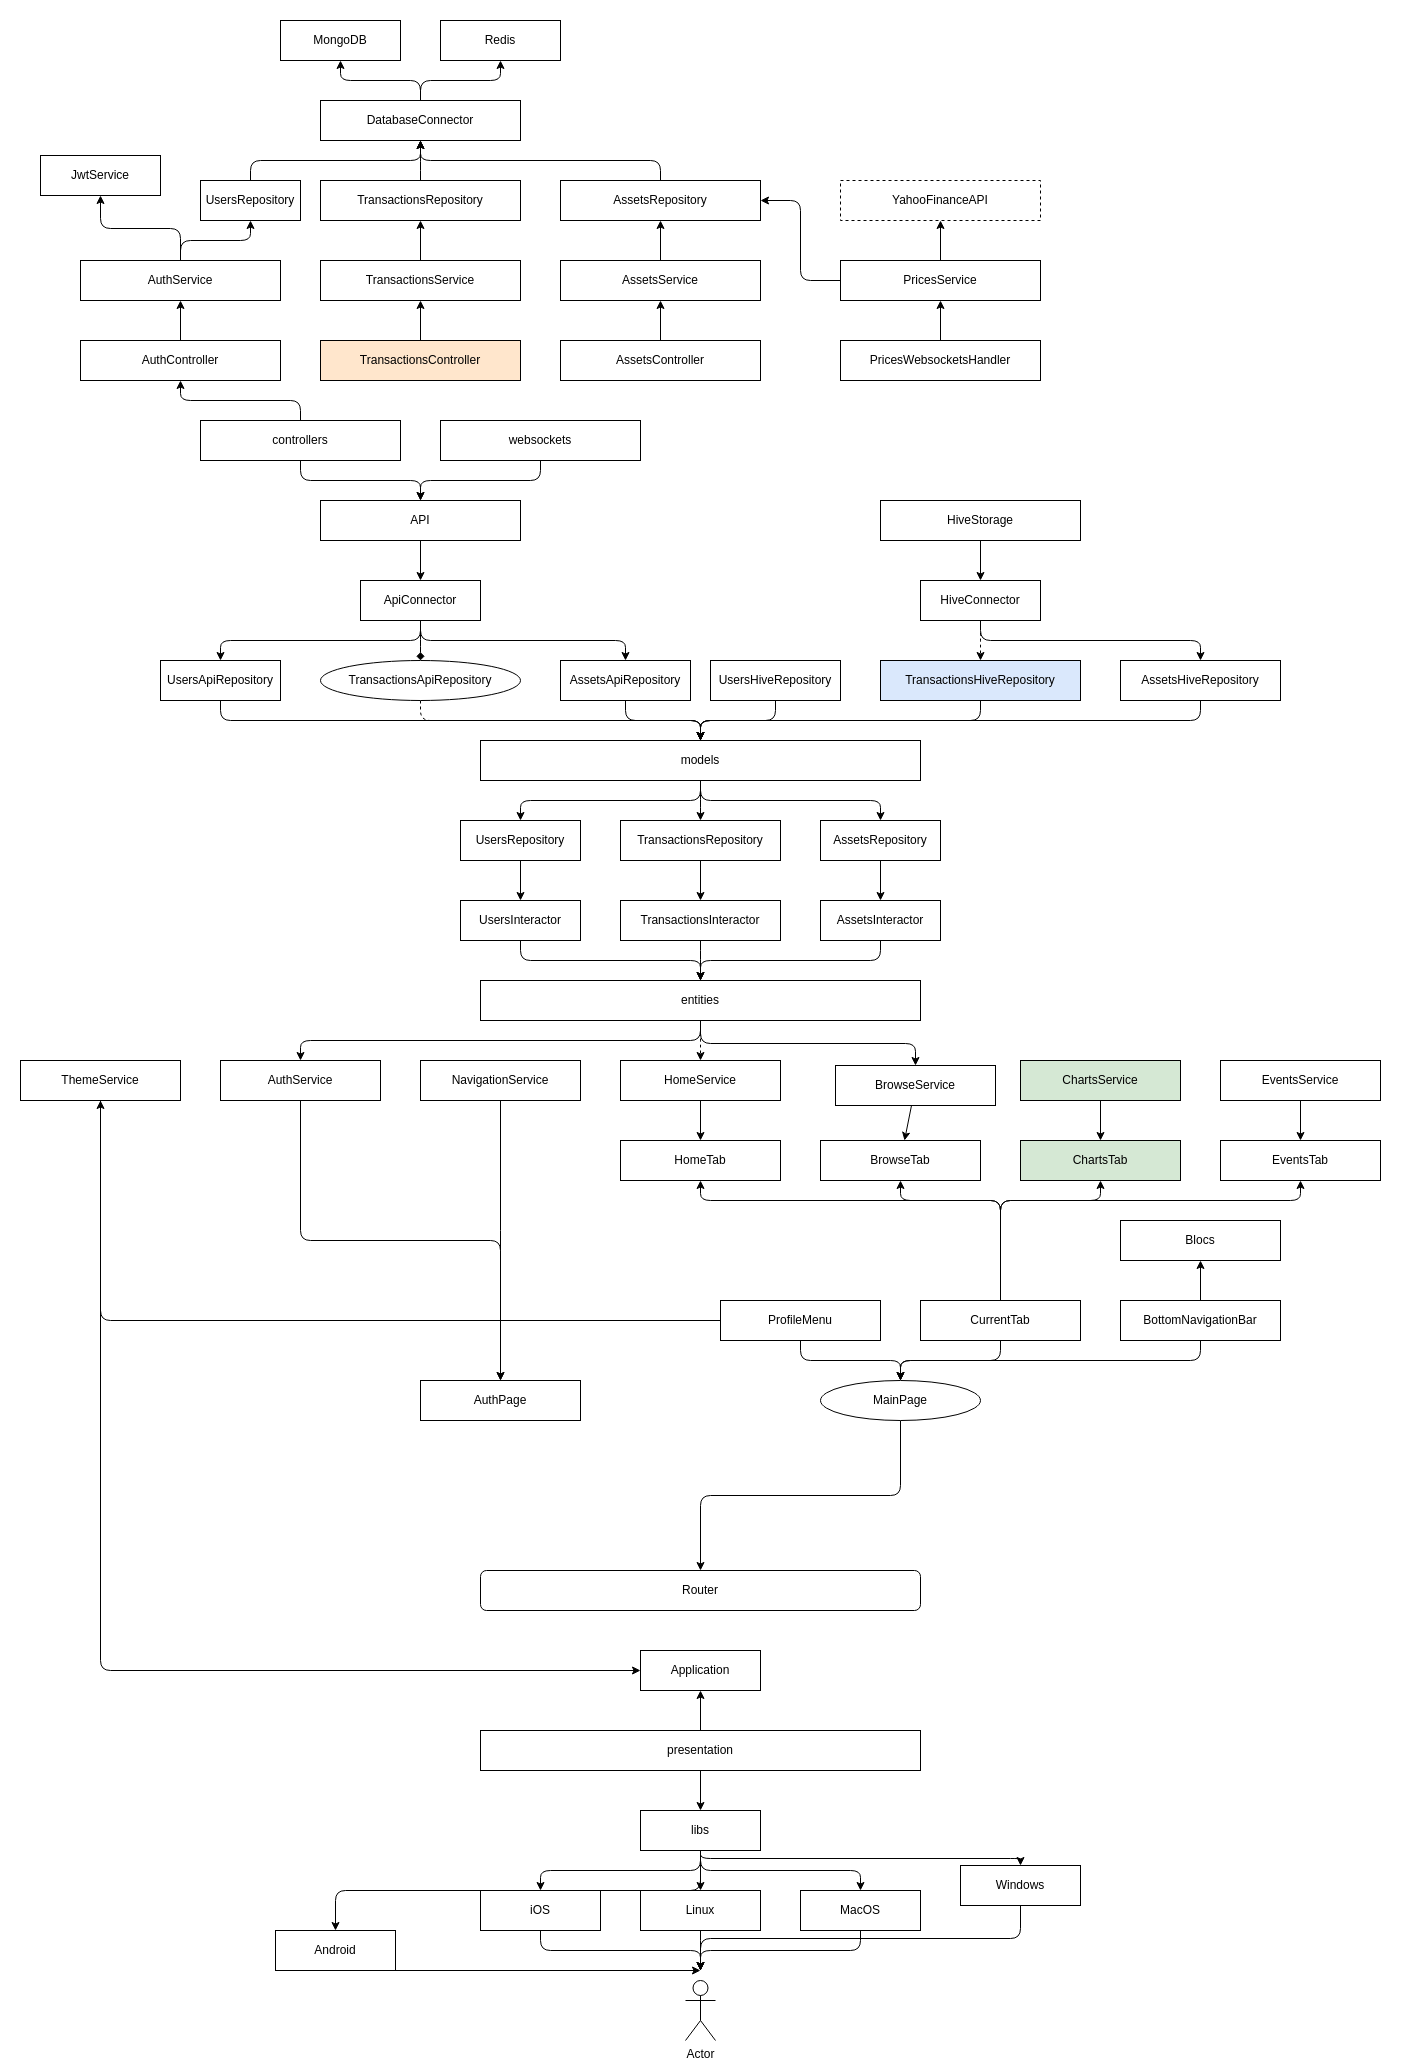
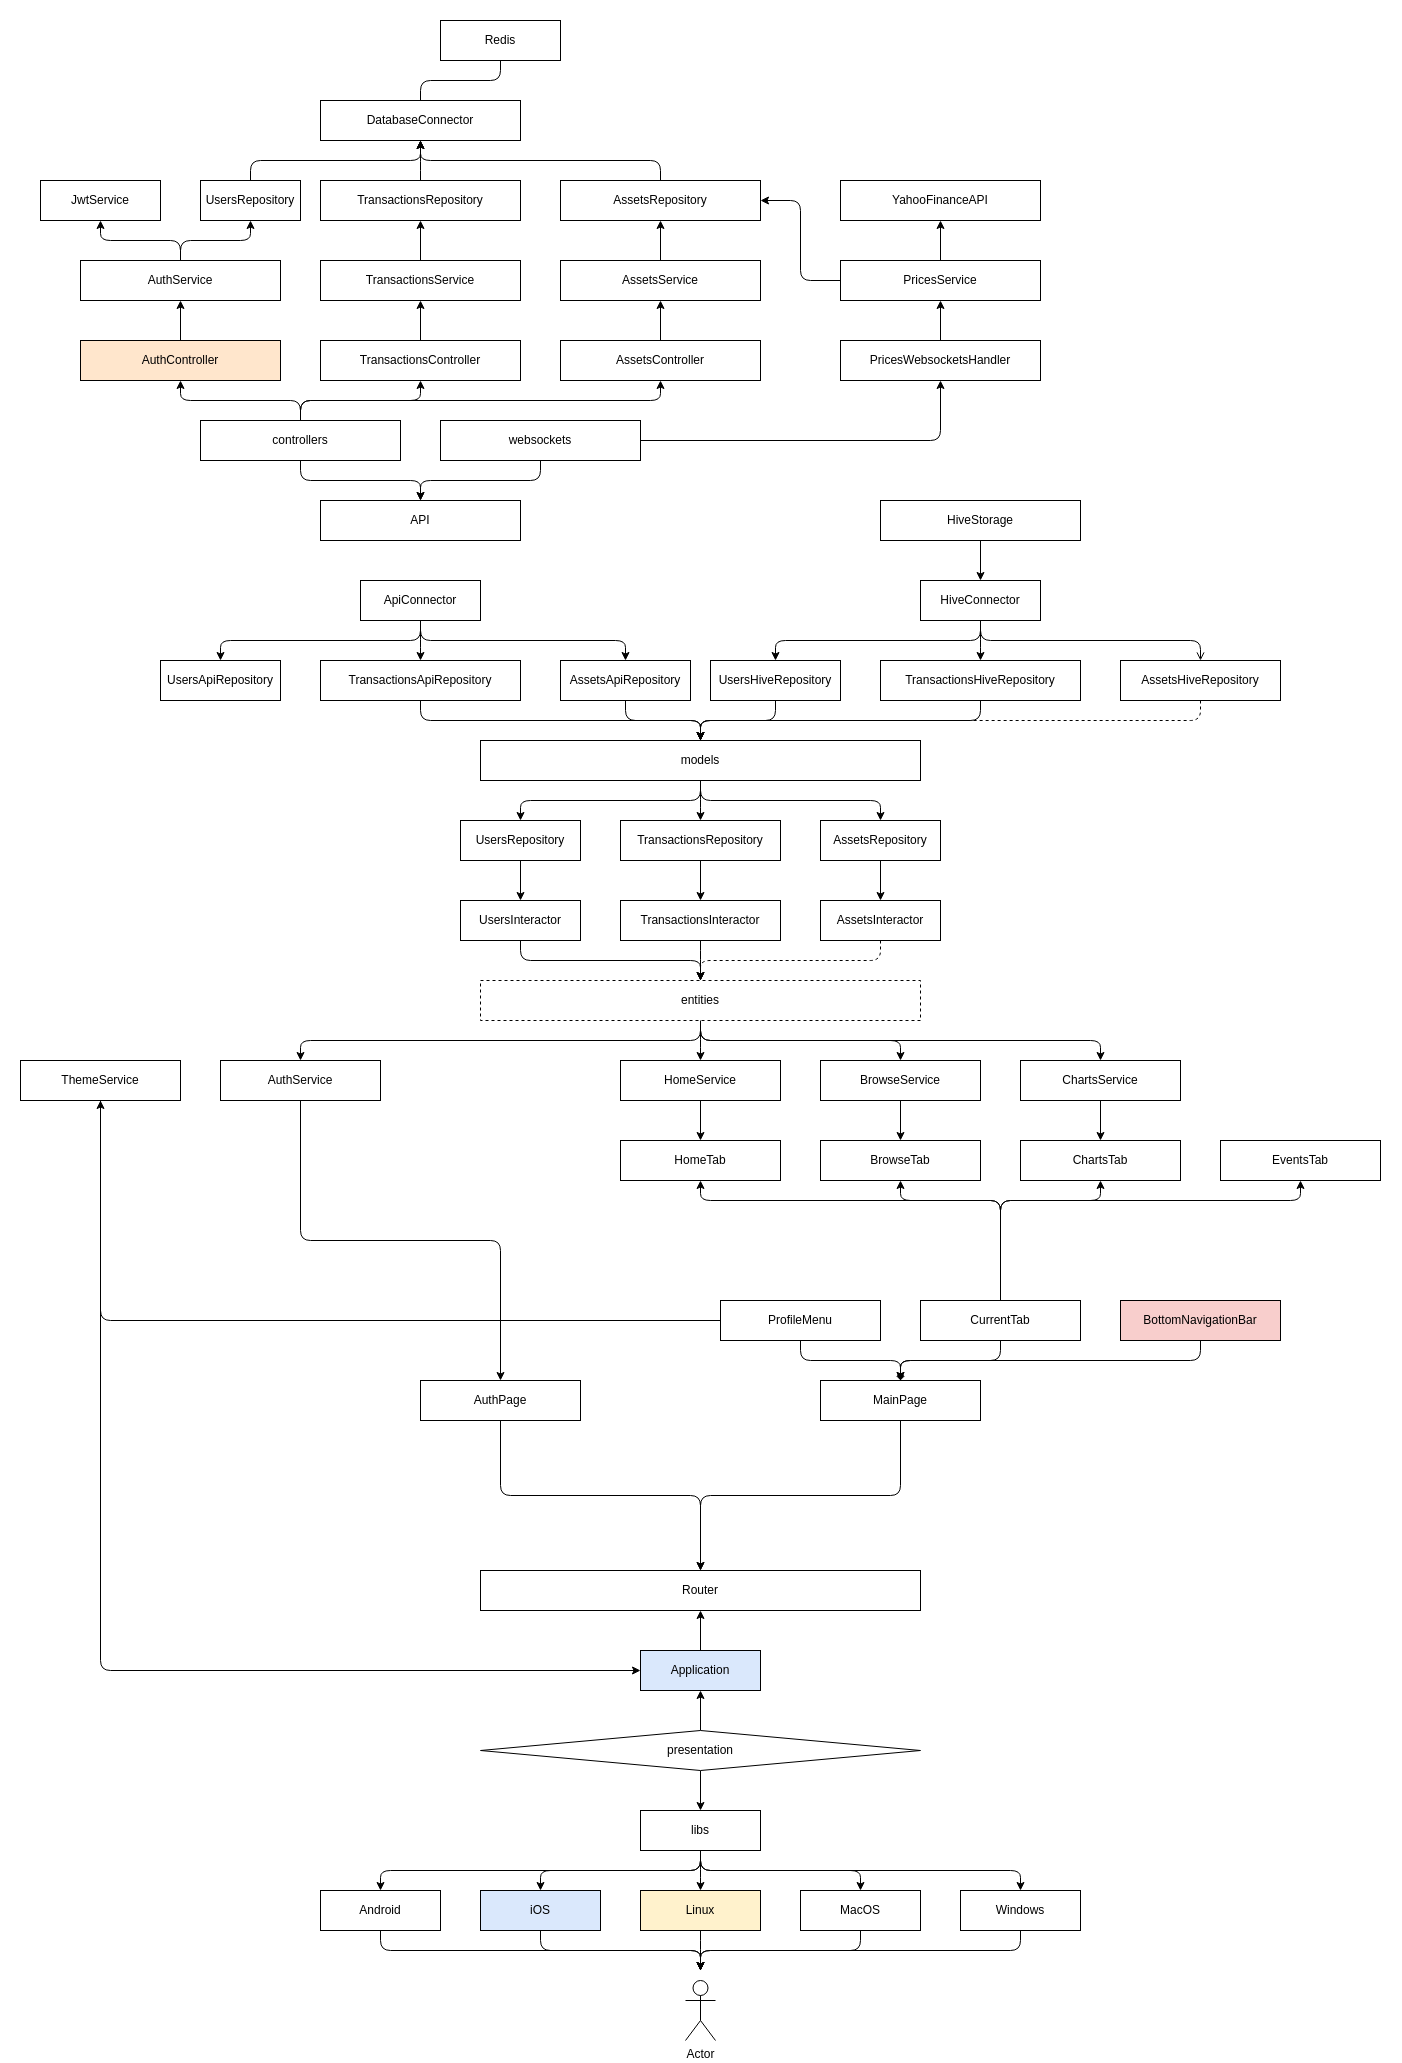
node "MongoDB": removed
edge "DatabaseConnector" -> "Redis": arrowhead classic -> none
edge "DatabaseConnector" -> "MongoDB": removed
node "JwtService": moved (101, 176) -> (101, 201)
node "YahooFinanceAPI": style dashed -> solid
node "AuthController": fillcolor #ffffff -> #ffe6cc
node "TransactionsController": fillcolor #ffe6cc -> #ffffff
edge "controllers" -> "TransactionsController": added
edge "controllers" -> "AssetsController": added
edge "websockets" -> "PricesWebsocketsHandler": added
edge "API" -> "ApiConnector": removed
edge "HiveConnector" -> "UsersHiveRepository": added
edge "HiveConnector" -> "AssetsHiveRepository": arrowhead classic -> open
edge "HiveConnector" -> "TransactionsHiveRepository": style dashed -> solid
edge "ApiConnector" -> "TransactionsApiRepository": arrowhead diamond -> classic
node "TransactionsApiRepository": shape ellipse -> rectangle
node "TransactionsHiveRepository": fillcolor #dae8fc -> #ffffff
edge "TransactionsApiRepository" -> "models": style dashed -> solid
edge "UsersApiRepository" -> "models": removed
edge "AssetsHiveRepository" -> "models": style solid -> dashed
edge "AssetsInteractor" -> "entities": style solid -> dashed
node "entities": style solid -> dashed
edge "entities" -> "ChartsService": added
edge "entities" -> "HomeService": style dashed -> solid
node "NavigationService": removed
node "ChartsService": fillcolor #d5e8d4 -> #ffffff
node "EventsService": removed
node "BrowseService": moved (916, 1086) -> (901, 1081)
edge "EventsService" -> "EventsTab": removed
node "ChartsTab": fillcolor #d5e8d4 -> #ffffff
edge "NavigationService" -> "AuthPage": removed
node "Blocs": removed
edge "BottomNavigationBar" -> "Blocs": removed
node "BottomNavigationBar": fillcolor #ffffff -> #f8cecc
edge "BottomNavigationBar" -> "MainPage": arrowhead classic -> diamond
node "MainPage": shape ellipse -> rectangle
edge "AuthPage" -> "Router": added
node "Router": shape rounded rectangle -> rectangle
edge "Application" -> "Router": added
node "Application": fillcolor #ffffff -> #dae8fc
node "presentation": shape rectangle -> diamond
node "Windows": moved (1021, 1886) -> (1021, 1911)
node "iOS": fillcolor #ffffff -> #dae8fc
node "Linux": fillcolor #ffffff -> #fff2cc
node "Android": moved (336, 1951) -> (381, 1911)
